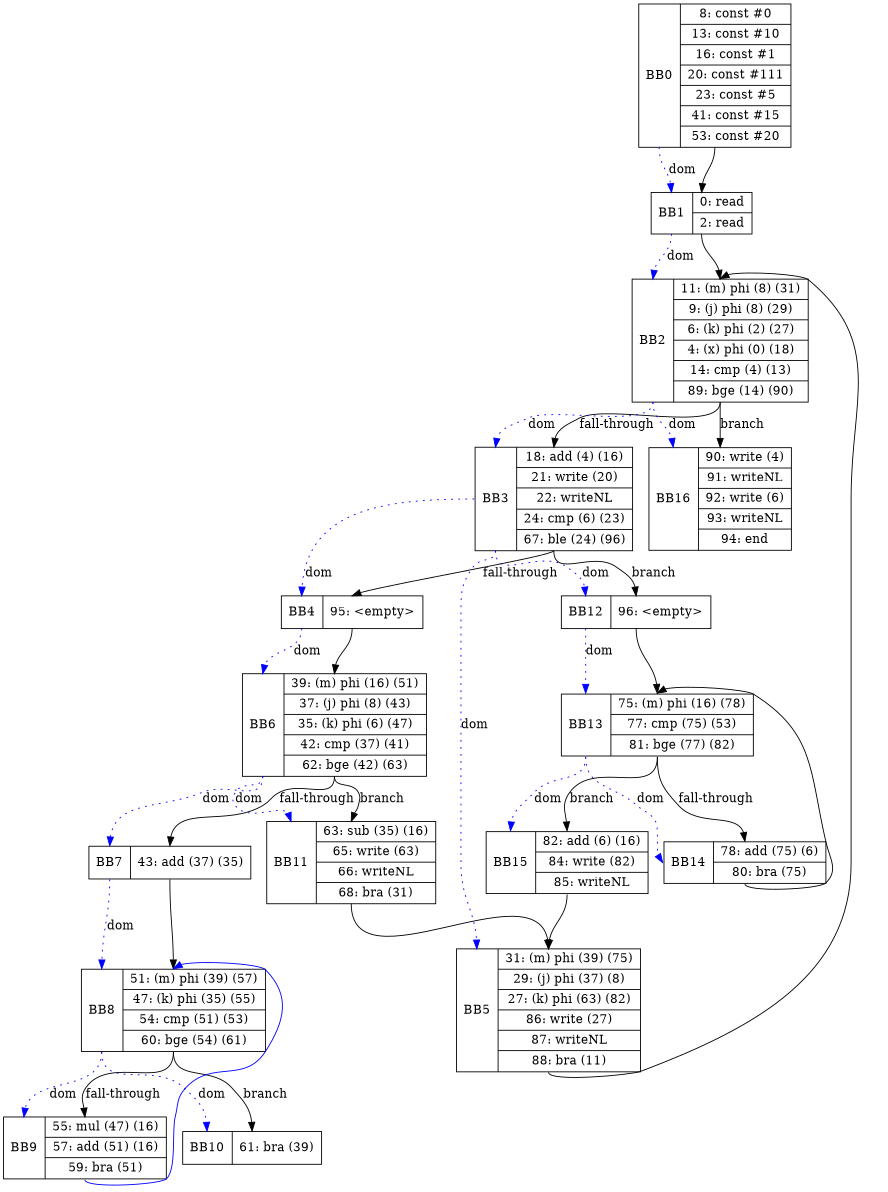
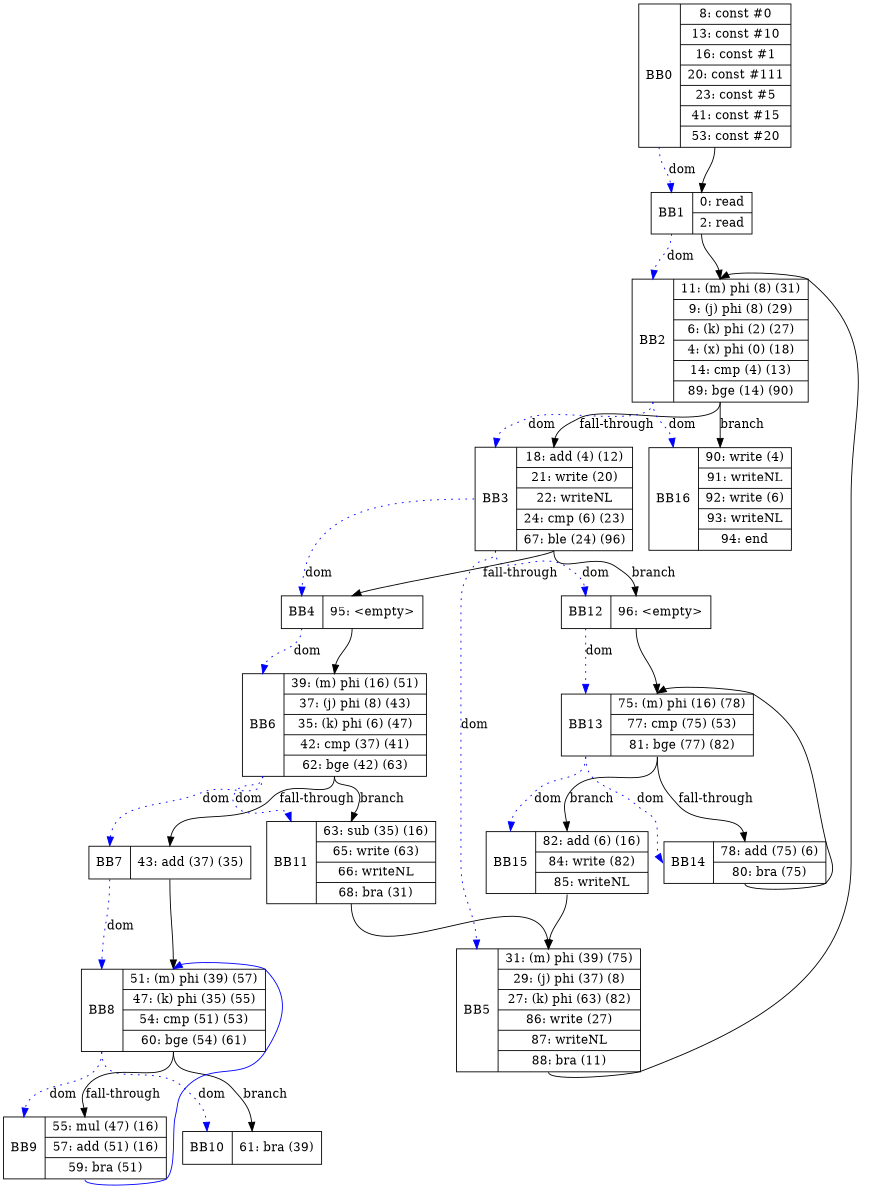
node "BB3": text "18: add (4) (16)" -> "18: add (4) (12)"
